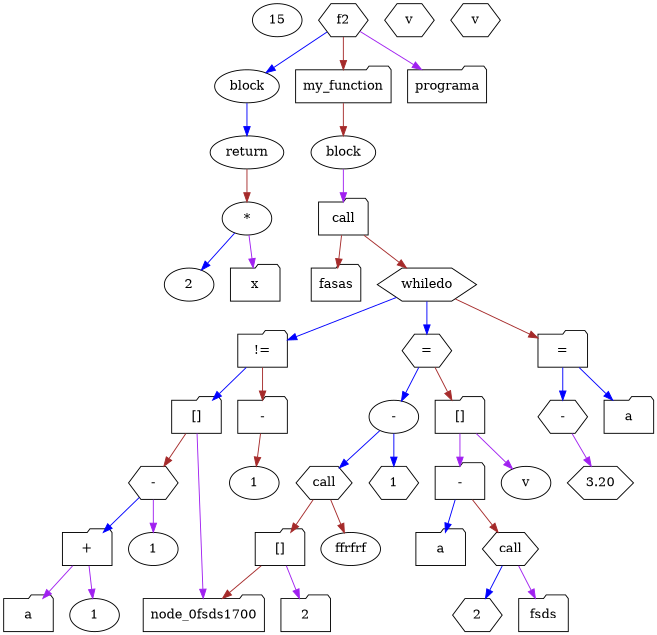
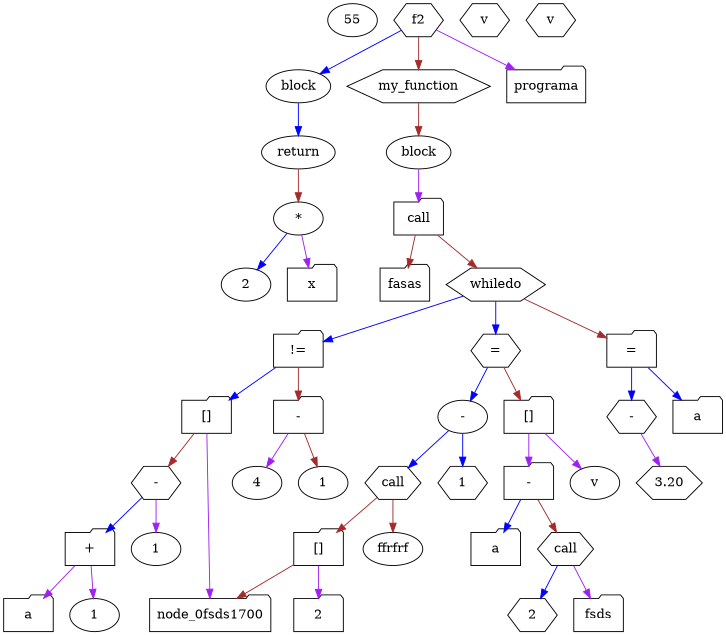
node "15": label "15" -> "55"
node "my_function": shape folder -> hexagon
node "4": added
